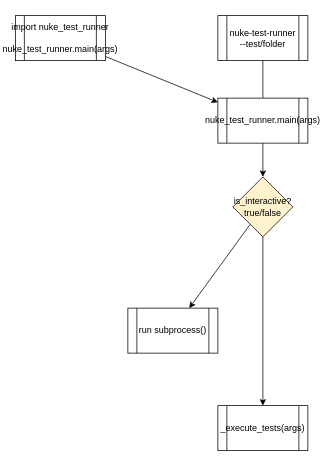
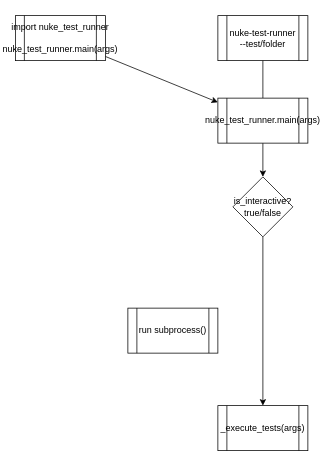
node "is_interactive? true/false": fillcolor #fff2cc -> #ffffff
edge "is_interactive? true/false" -> "run subprocess()": removed
